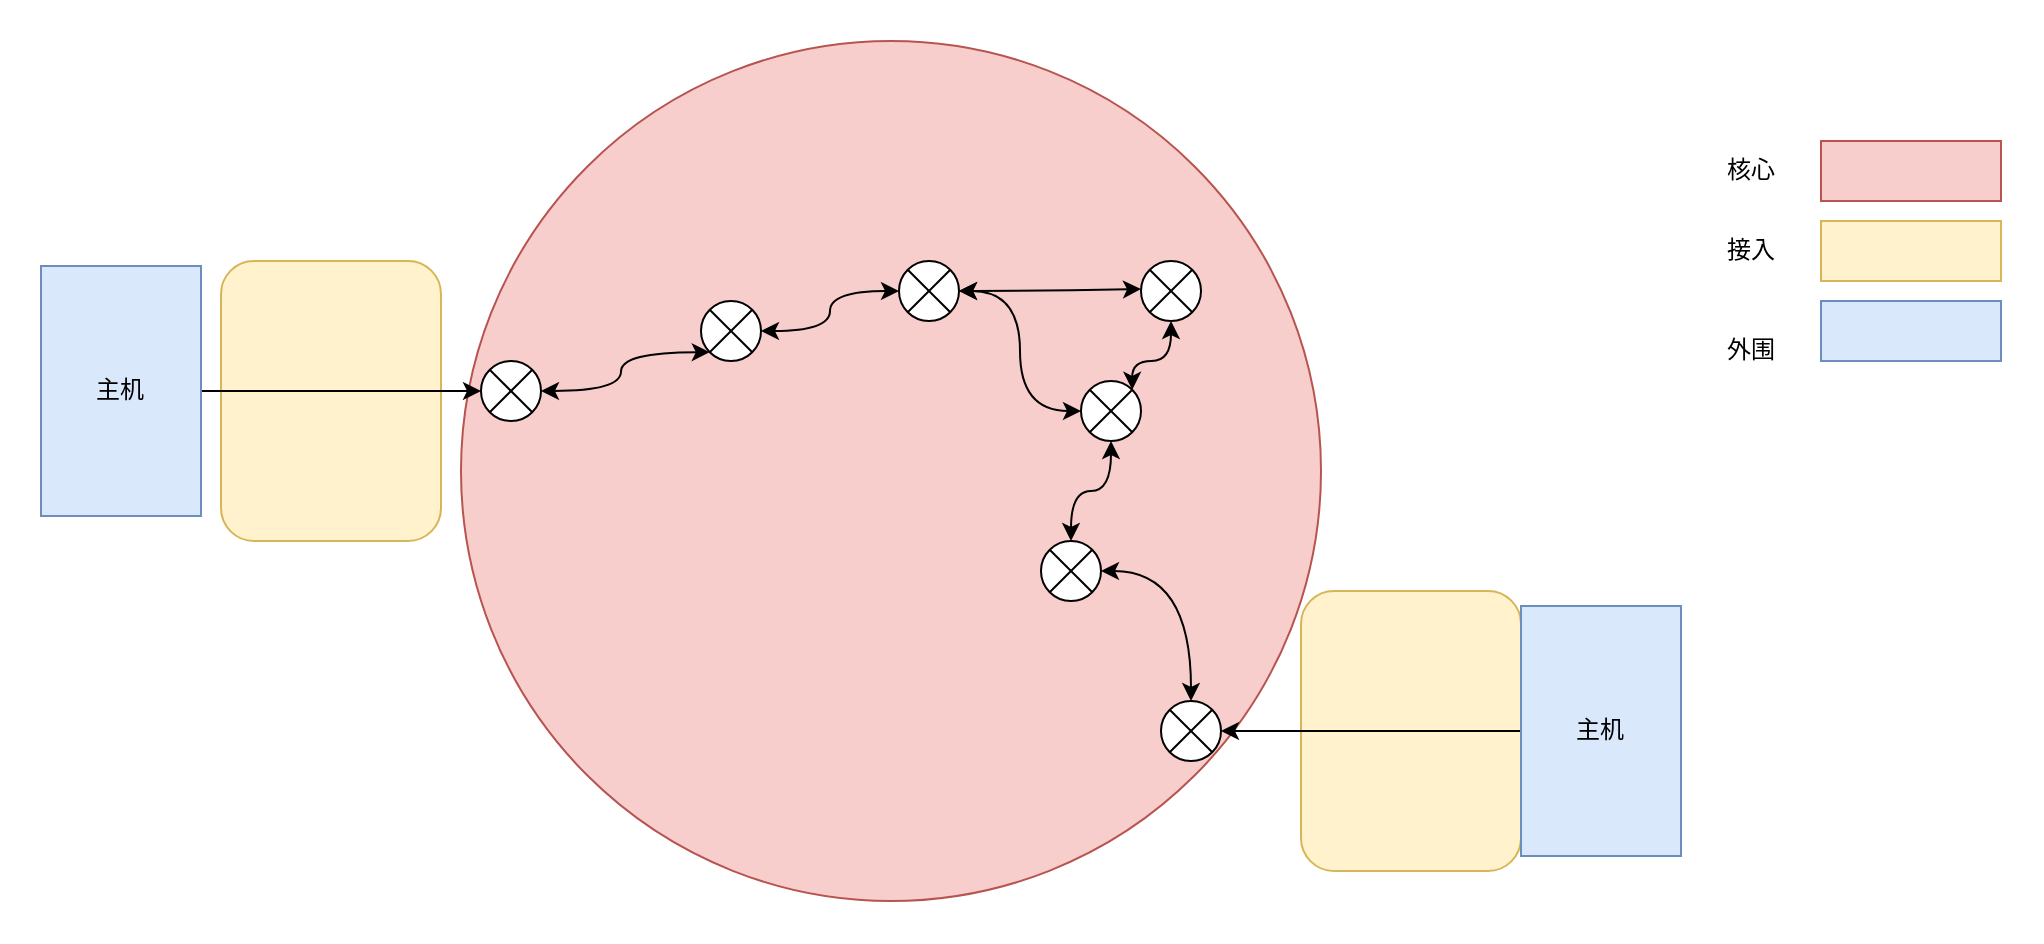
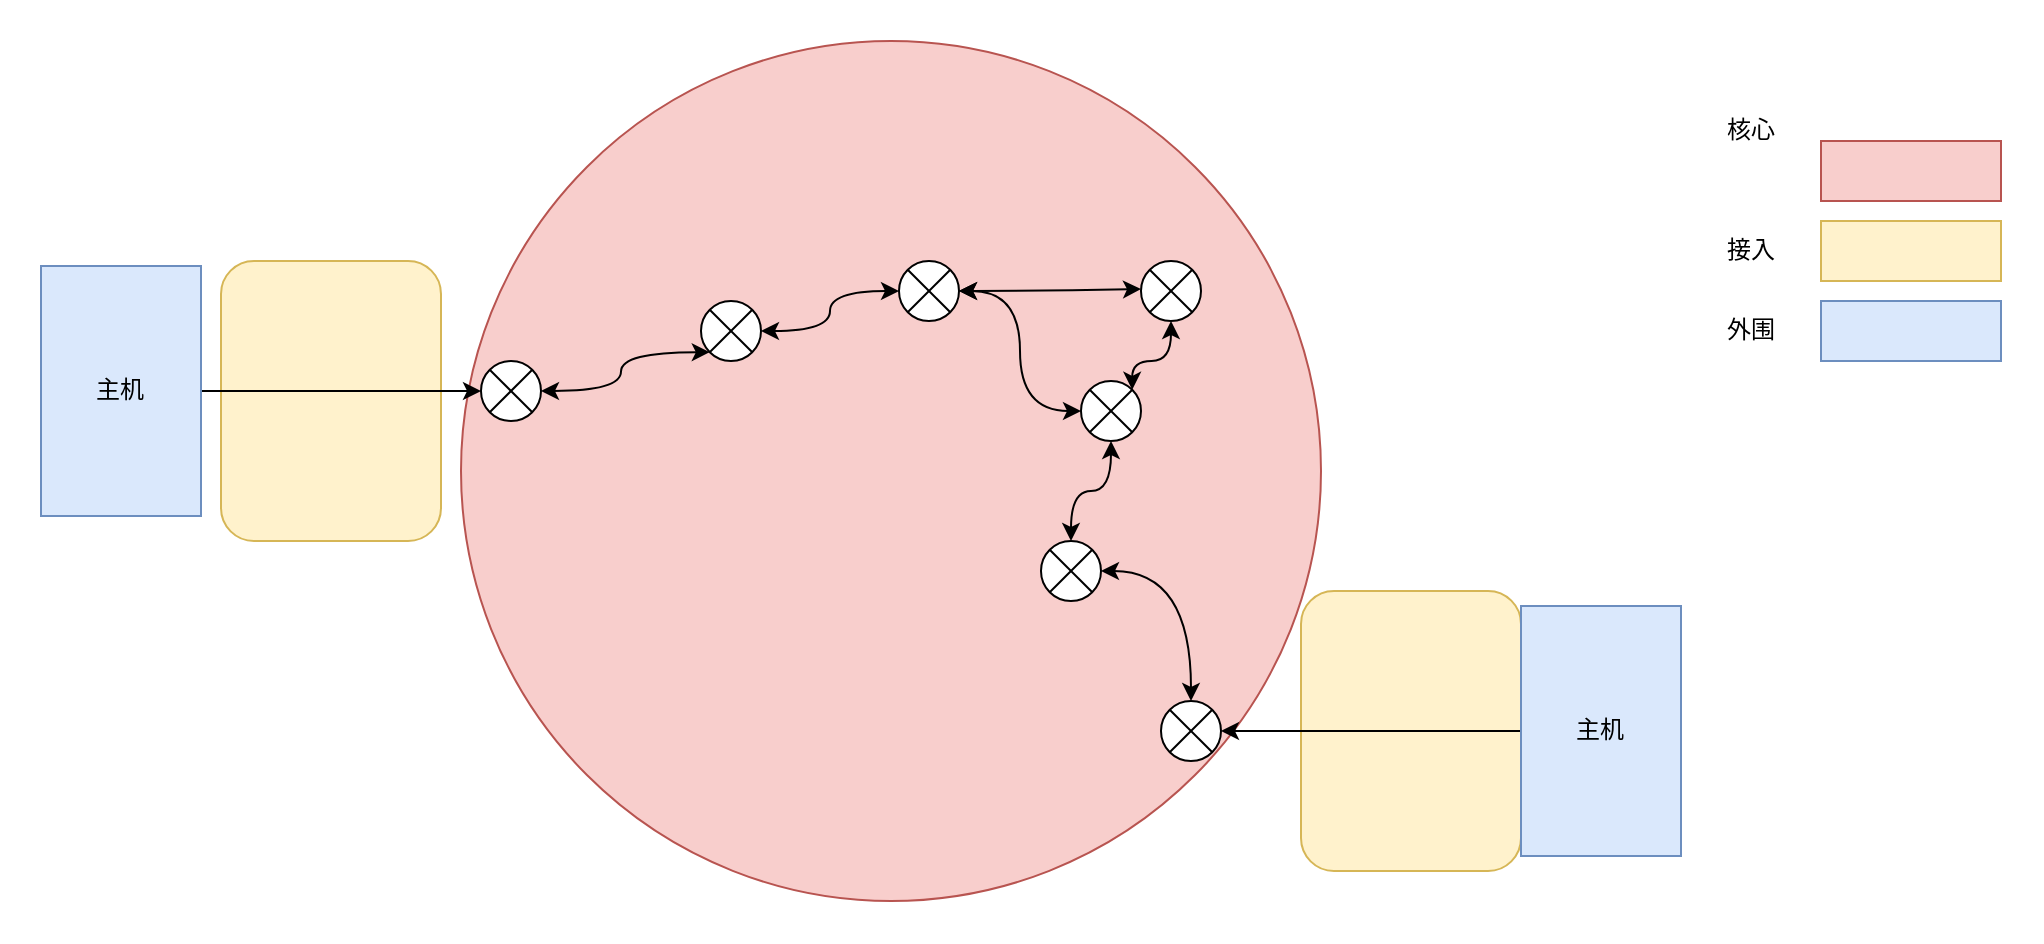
node "核心": moved (1751, 171) -> (1751, 131)
node "外围": moved (1751, 351) -> (1751, 331)
